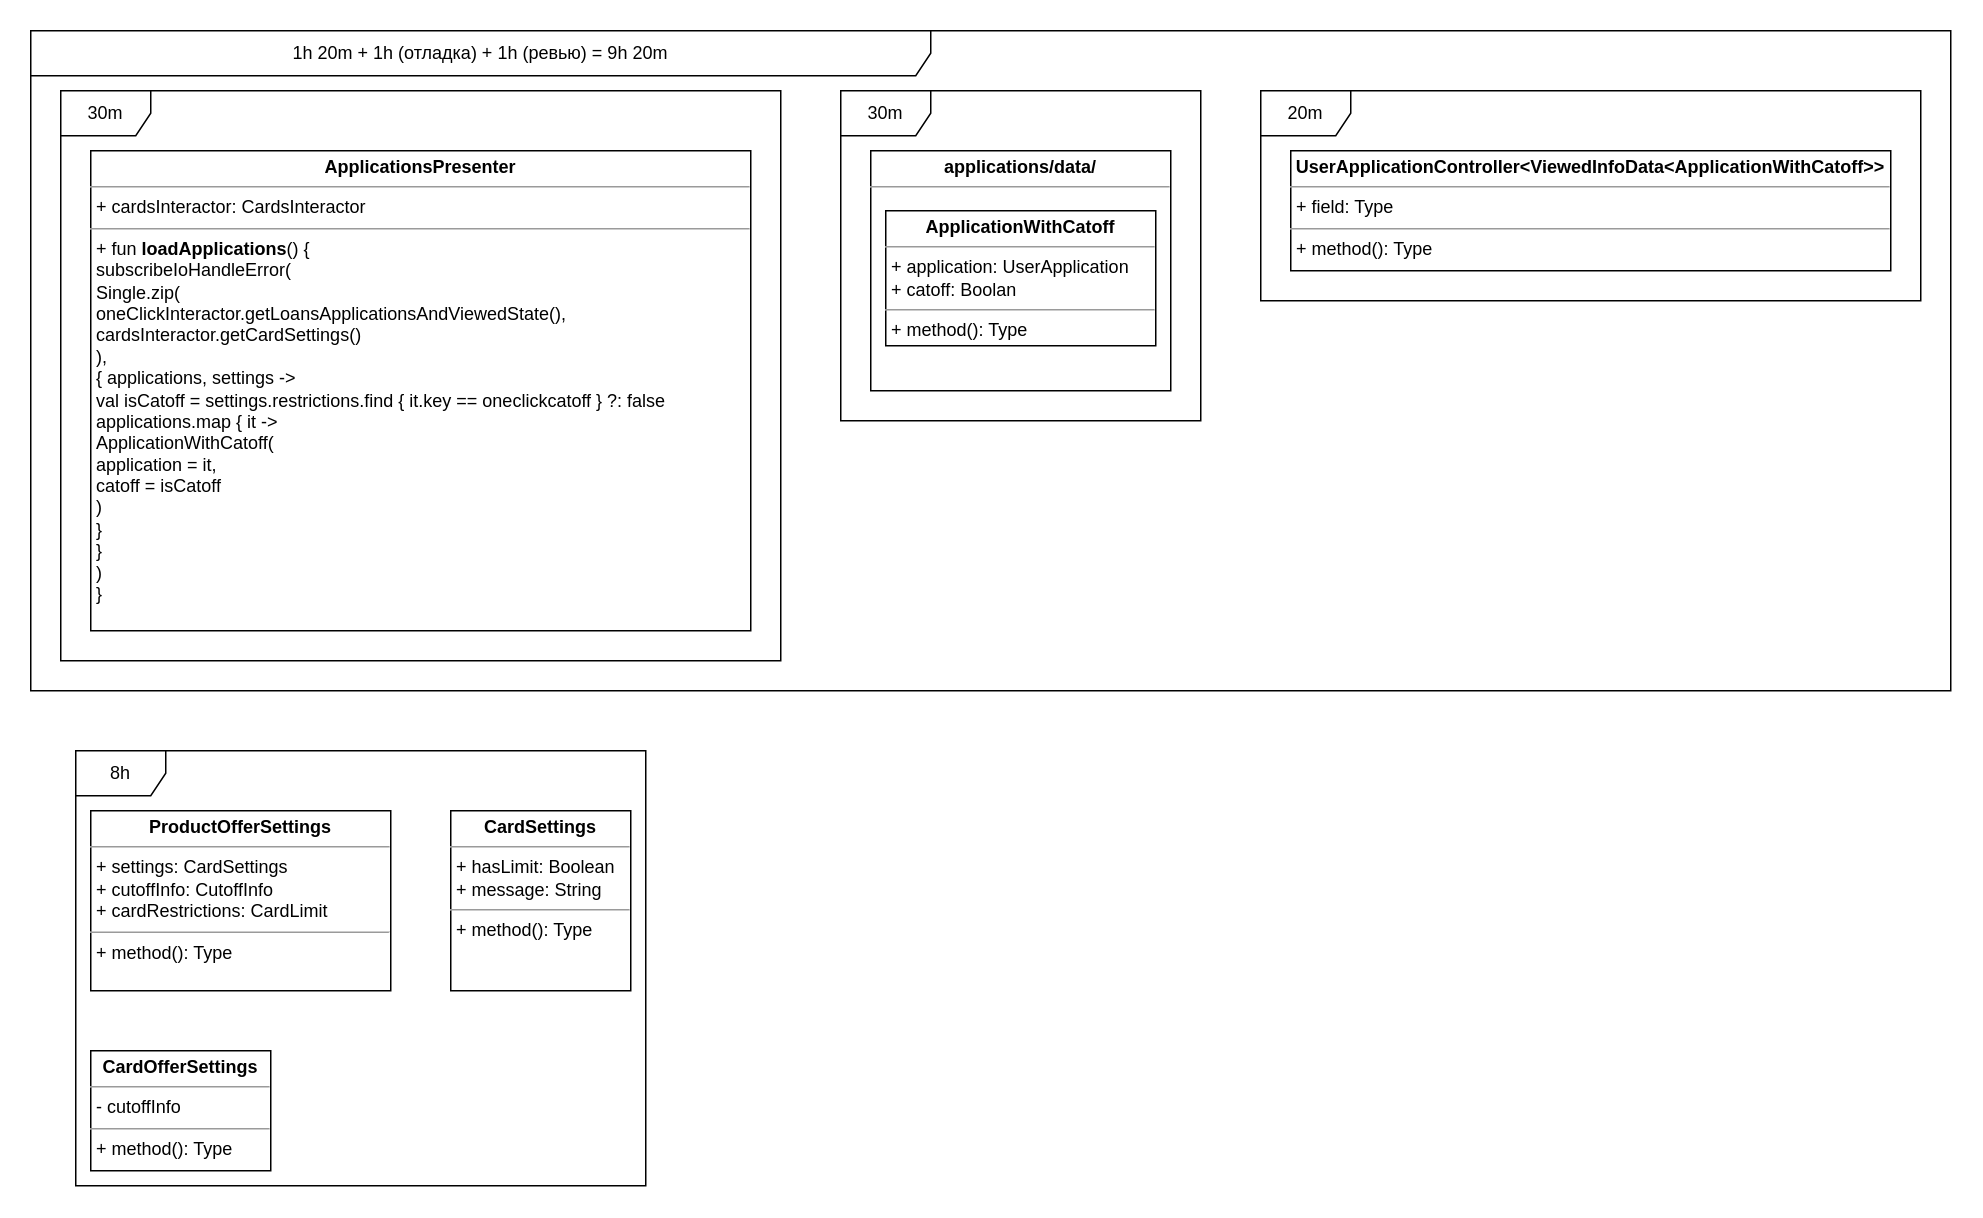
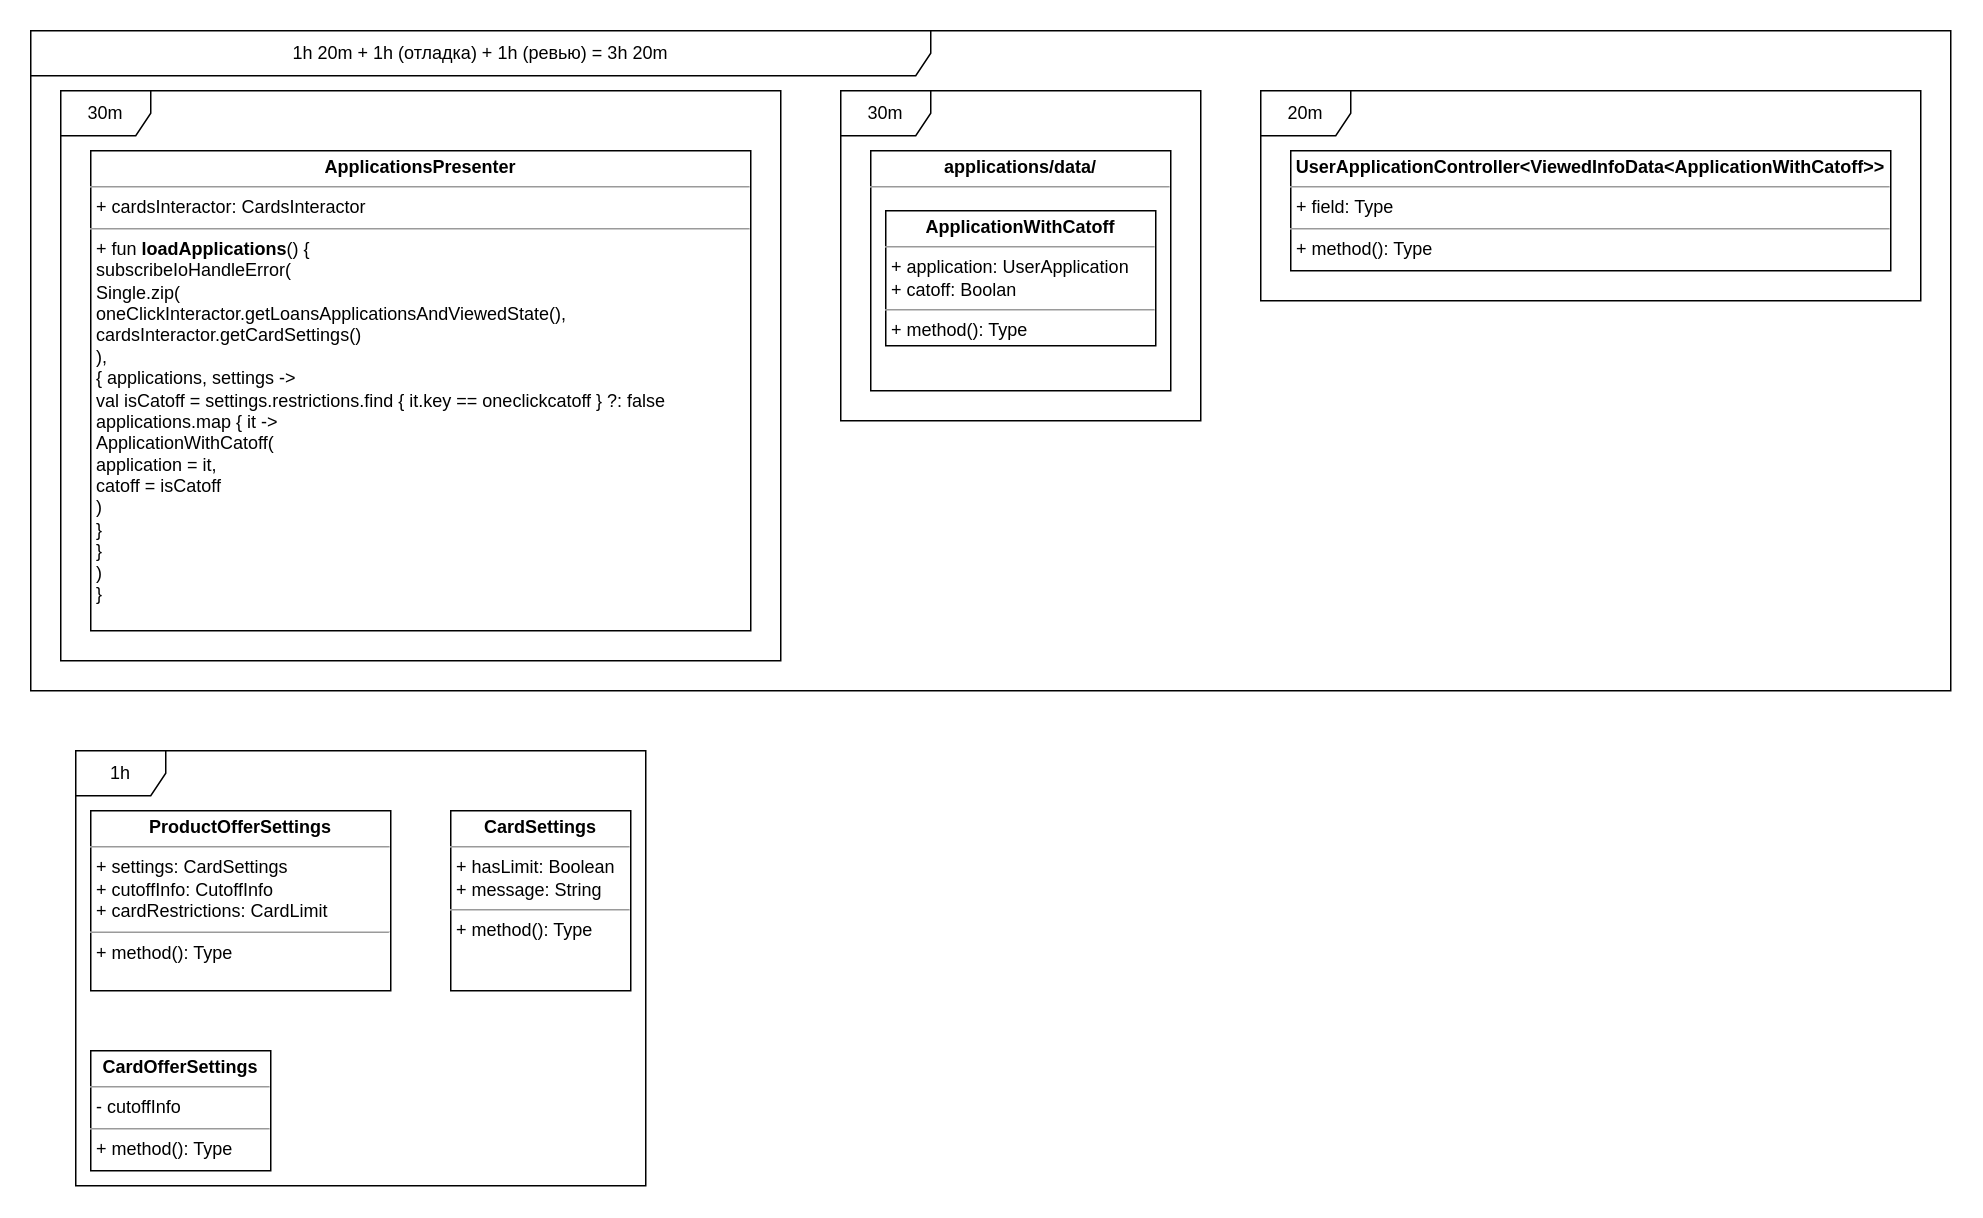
node "1h 20m + 1h (отладка) + 1h (ревью) = 9h 20m": label "1h 20m + 1h (отладка) + 1h (ревью) = 9h 20m" -> "1h 20m + 1h (отладка) + 1h (ревью) = 3h 20m"
node "8h": label "8h" -> "1h"
